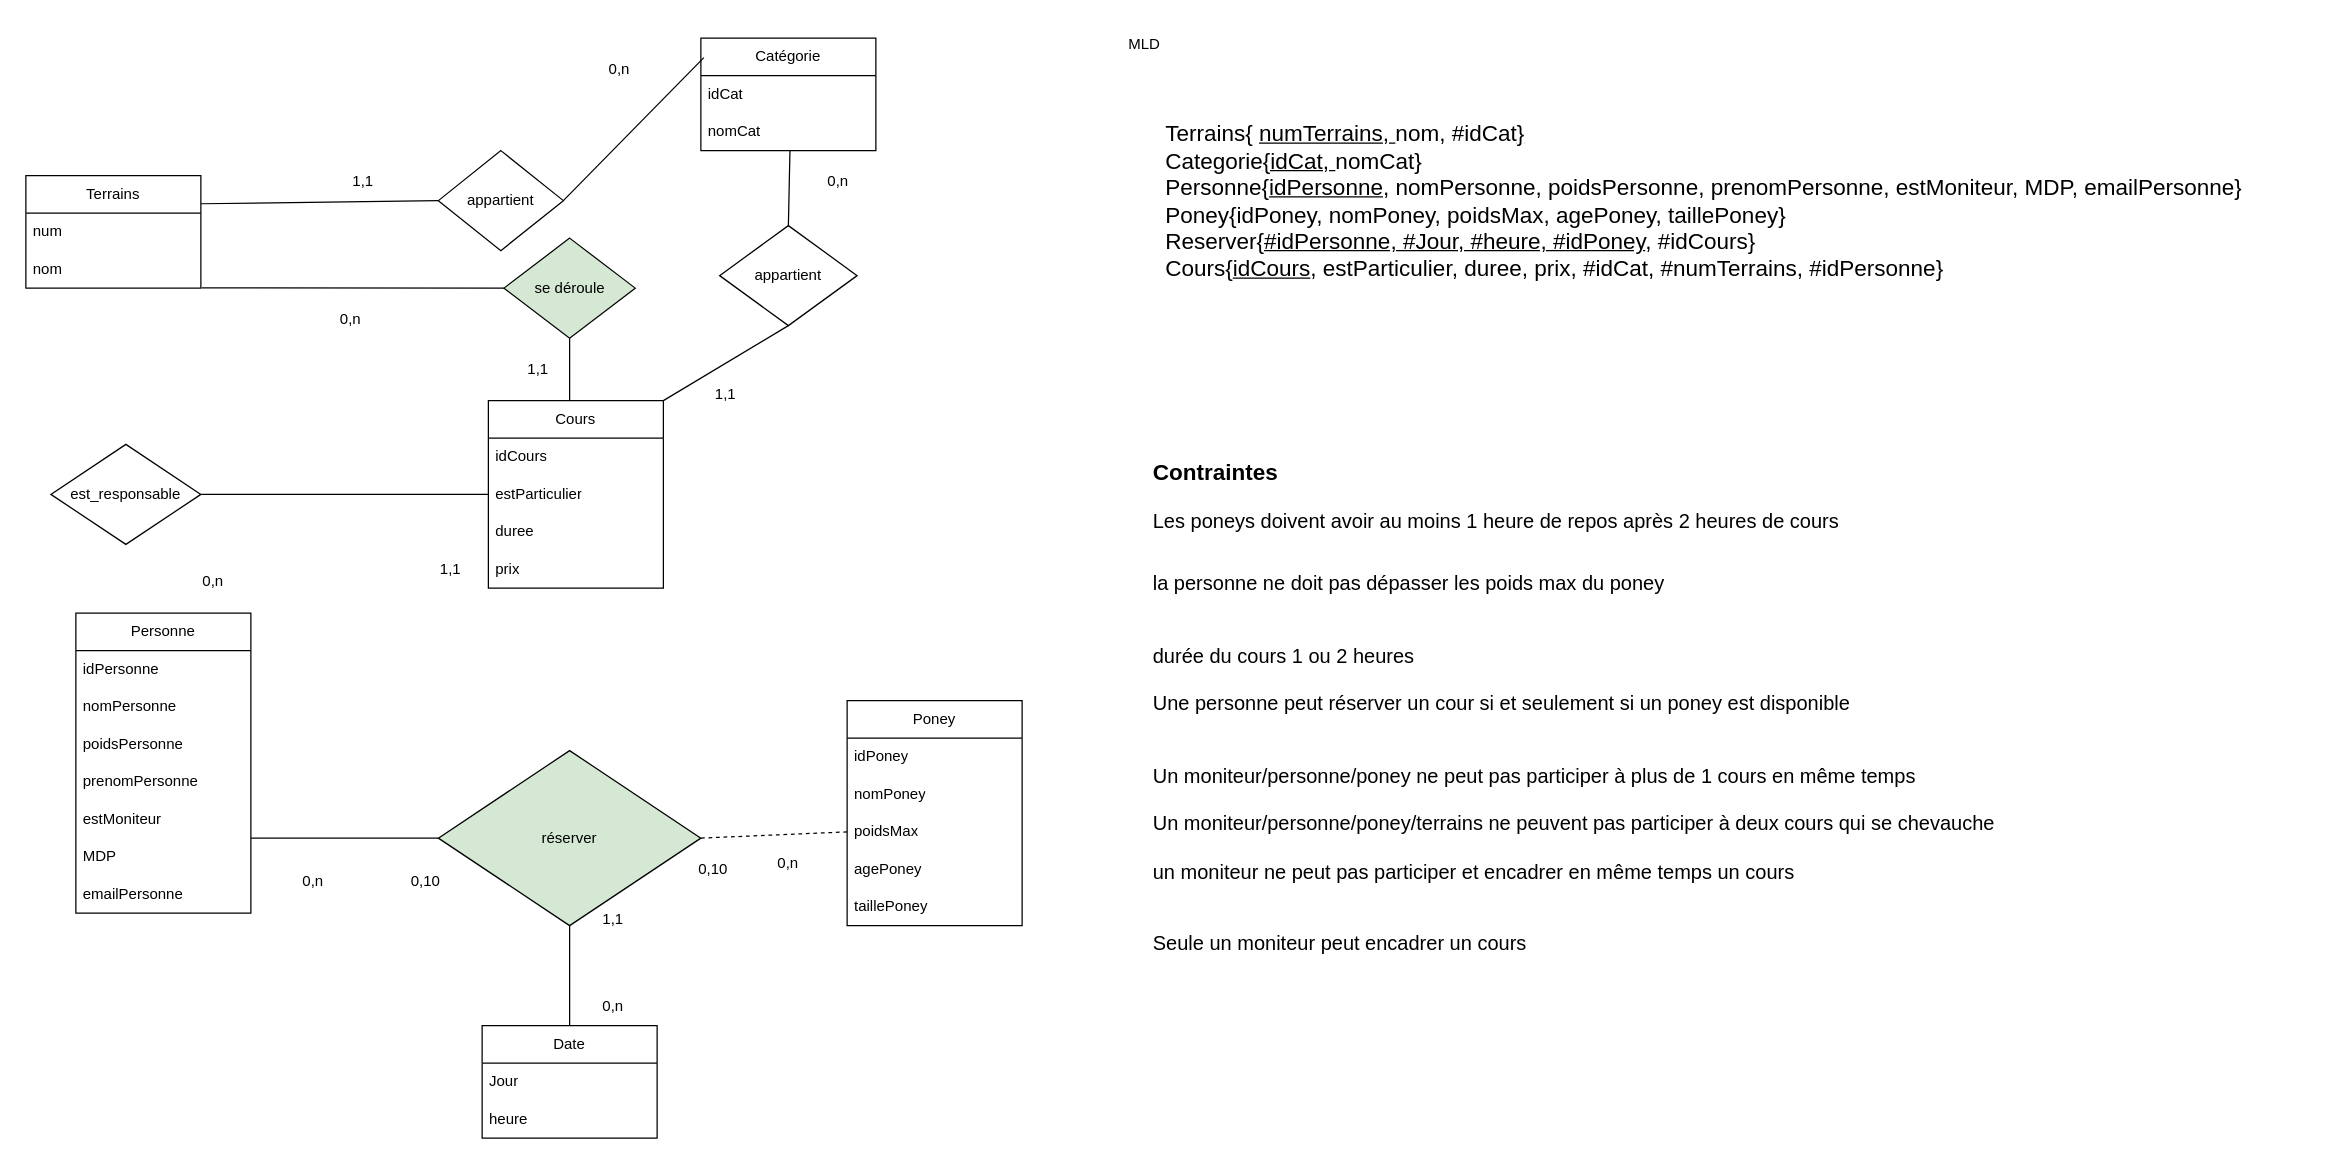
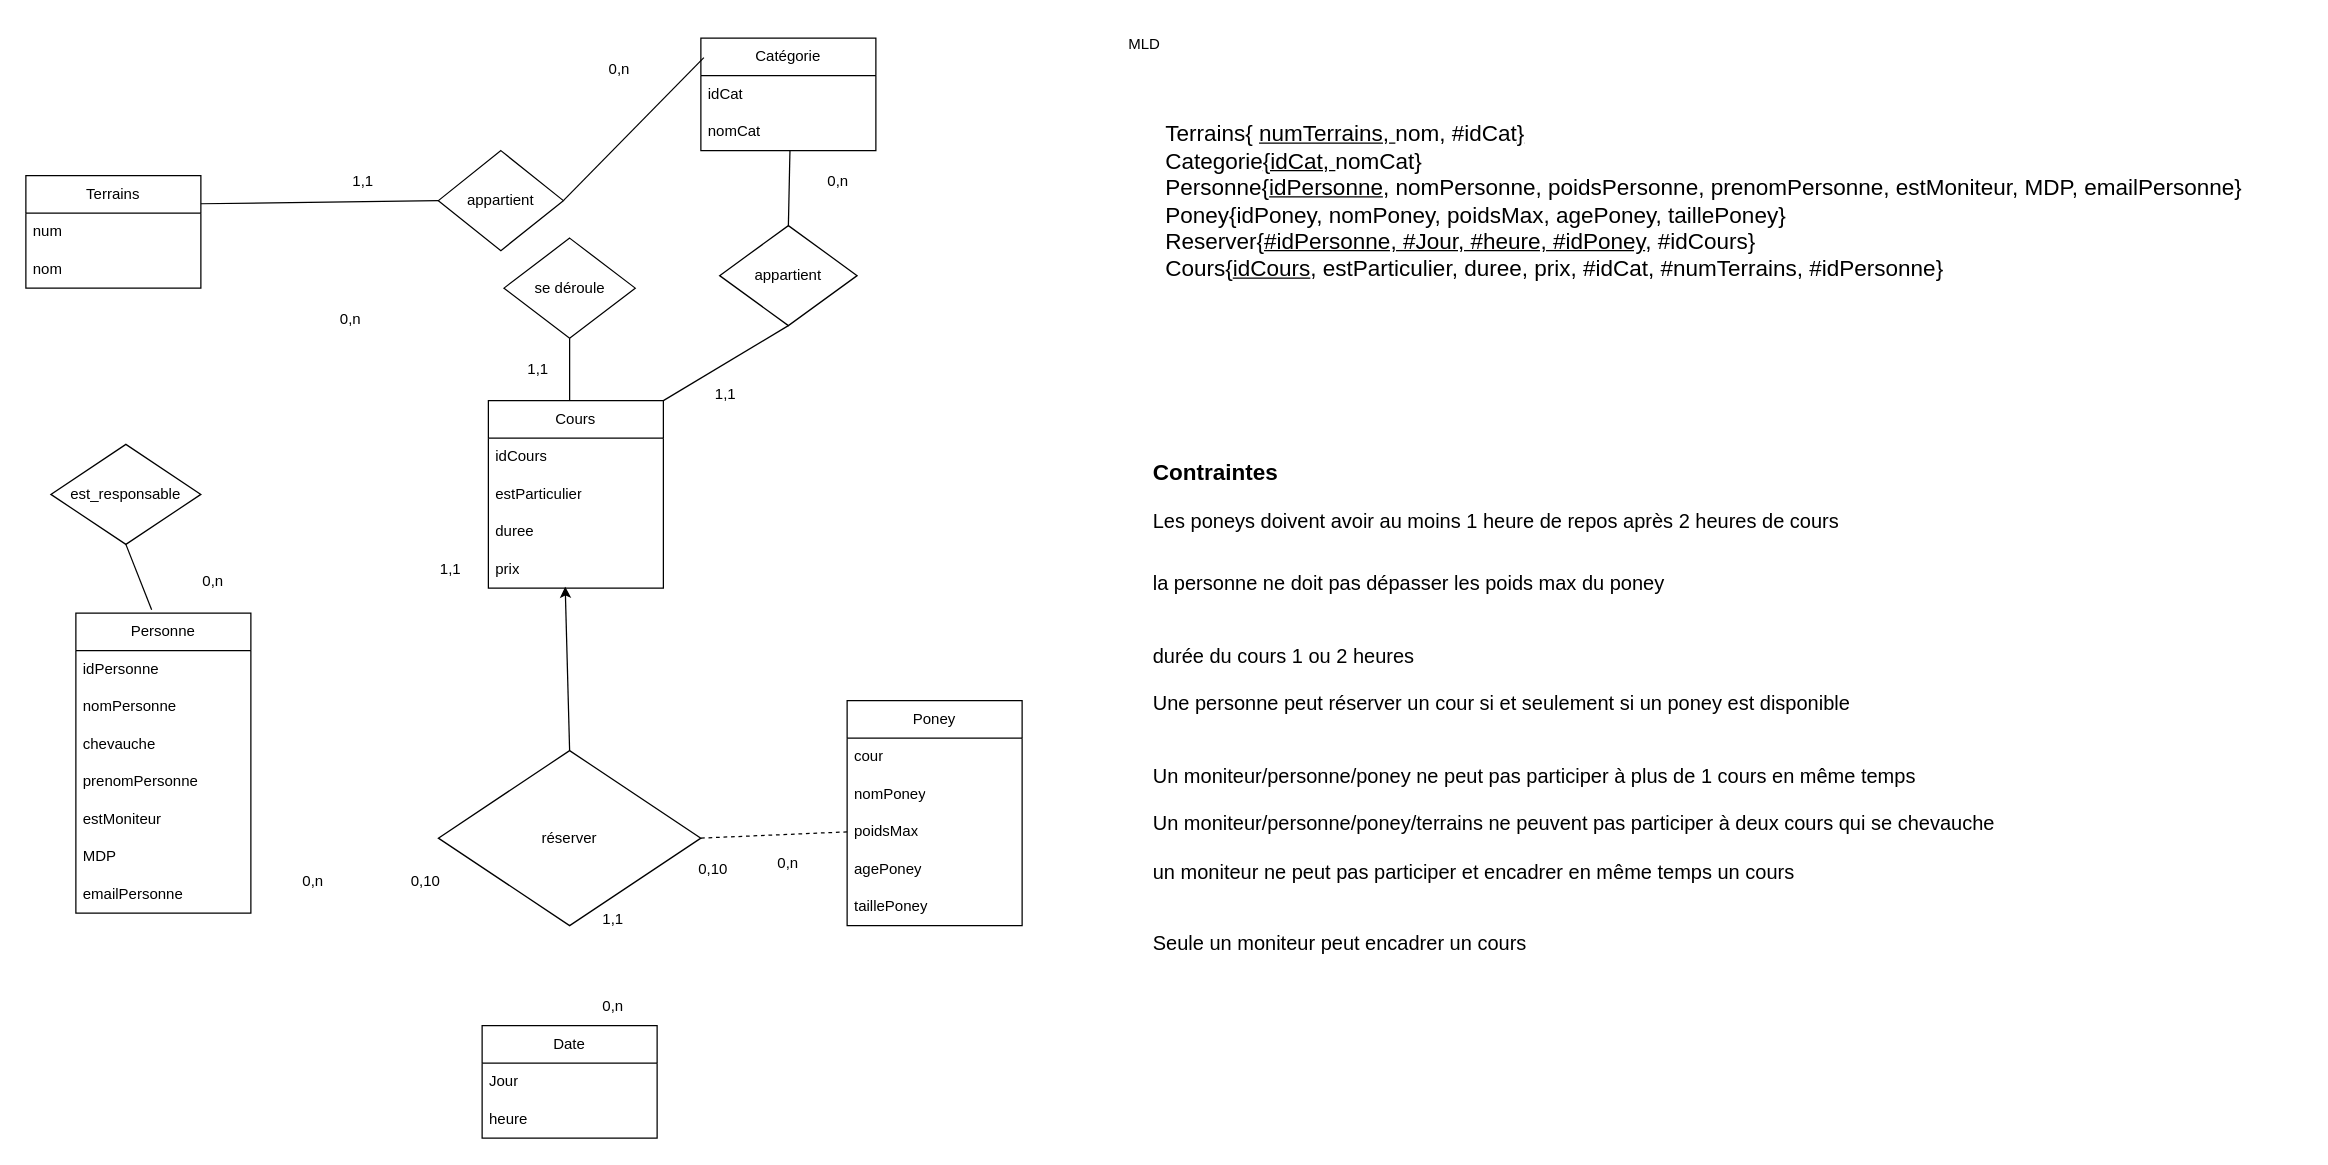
edge "nom" -- "se déroule": removed
node "se déroule": fillcolor #d5e8d4 -> #ffffff
edge "est_responsable" -- "estParticulier": removed
edge "est_responsable" -- "Personne": added
edge "réserver" -> "prix": added
node "poidsPersonne": label "poidsPersonne" -> "chevauche"
node "idPoney": label "idPoney" -> "cour"
edge "Personne" -- "réserver": removed
node "réserver": fillcolor #d5e8d4 -> #ffffff
edge "réserver" -- "Date": removed
